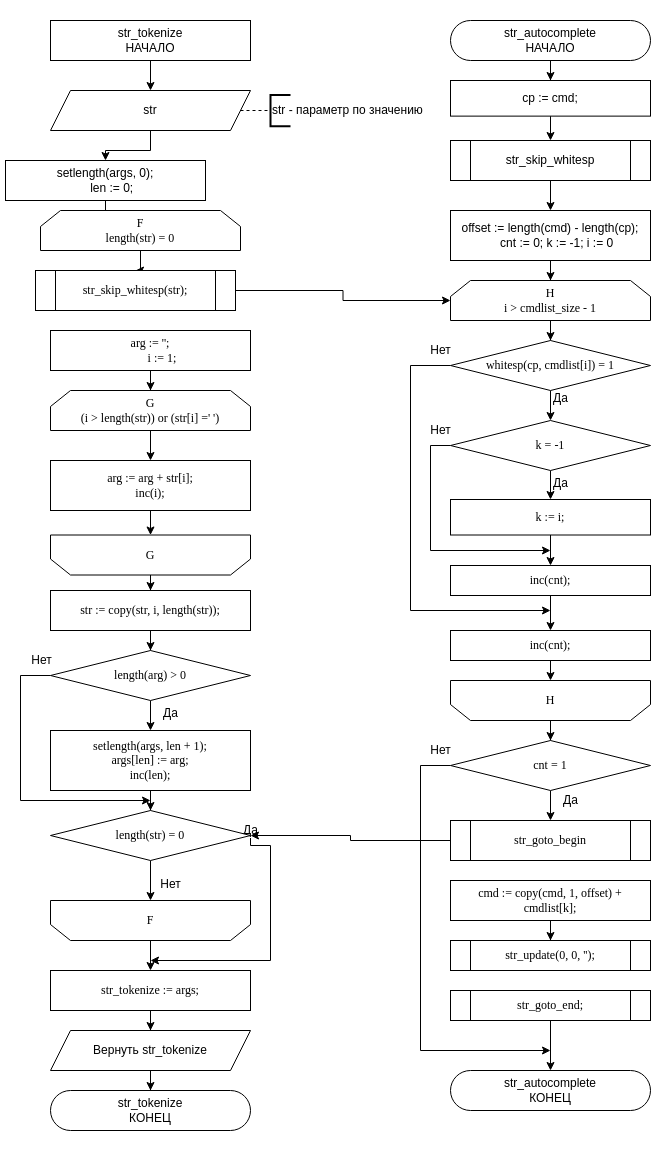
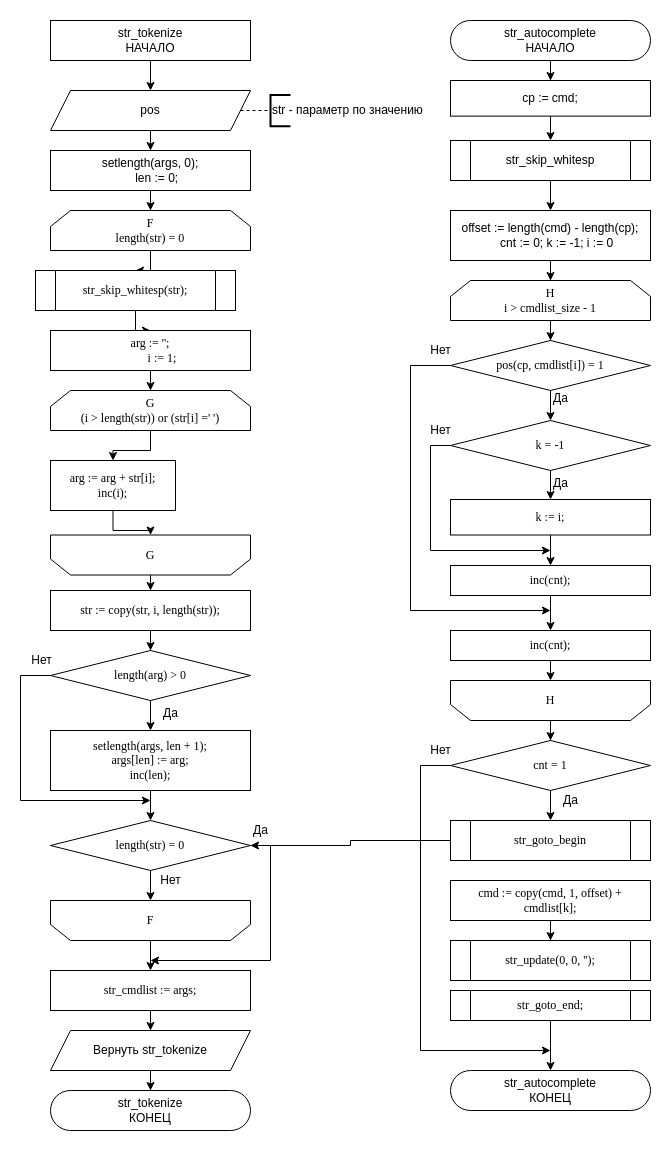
node "str": label "str" -> "pos"
node "setlength(args, 0); len := 0;": moved (106, 181) -> (151, 171)
node "Flength(str) = 0": moved (141, 231) -> (151, 231)
edge "str_skip_whitesp(str);" -> "Hi > cmdlist_size - 1": now "str_skip_whitesp(str);" -> "arg := ''; i := 1;"
node "whitesp(cp, cmdlist[i]) = 1": label "whitesp(cp, cmdlist[i]) = 1" -> "pos(cp, cmdlist[i]) = 1"
node "arg := arg + str[i]; inc(i);": size 200x50 -> 125x50
node "length(str) = 0": moved (151, 836) -> (151, 846)
node "str_update(0, 0, '');": size 200x30 -> 200x40
node "str_tokenize := args;": label "str_tokenize := args;" -> "str_cmdlist := args;"
